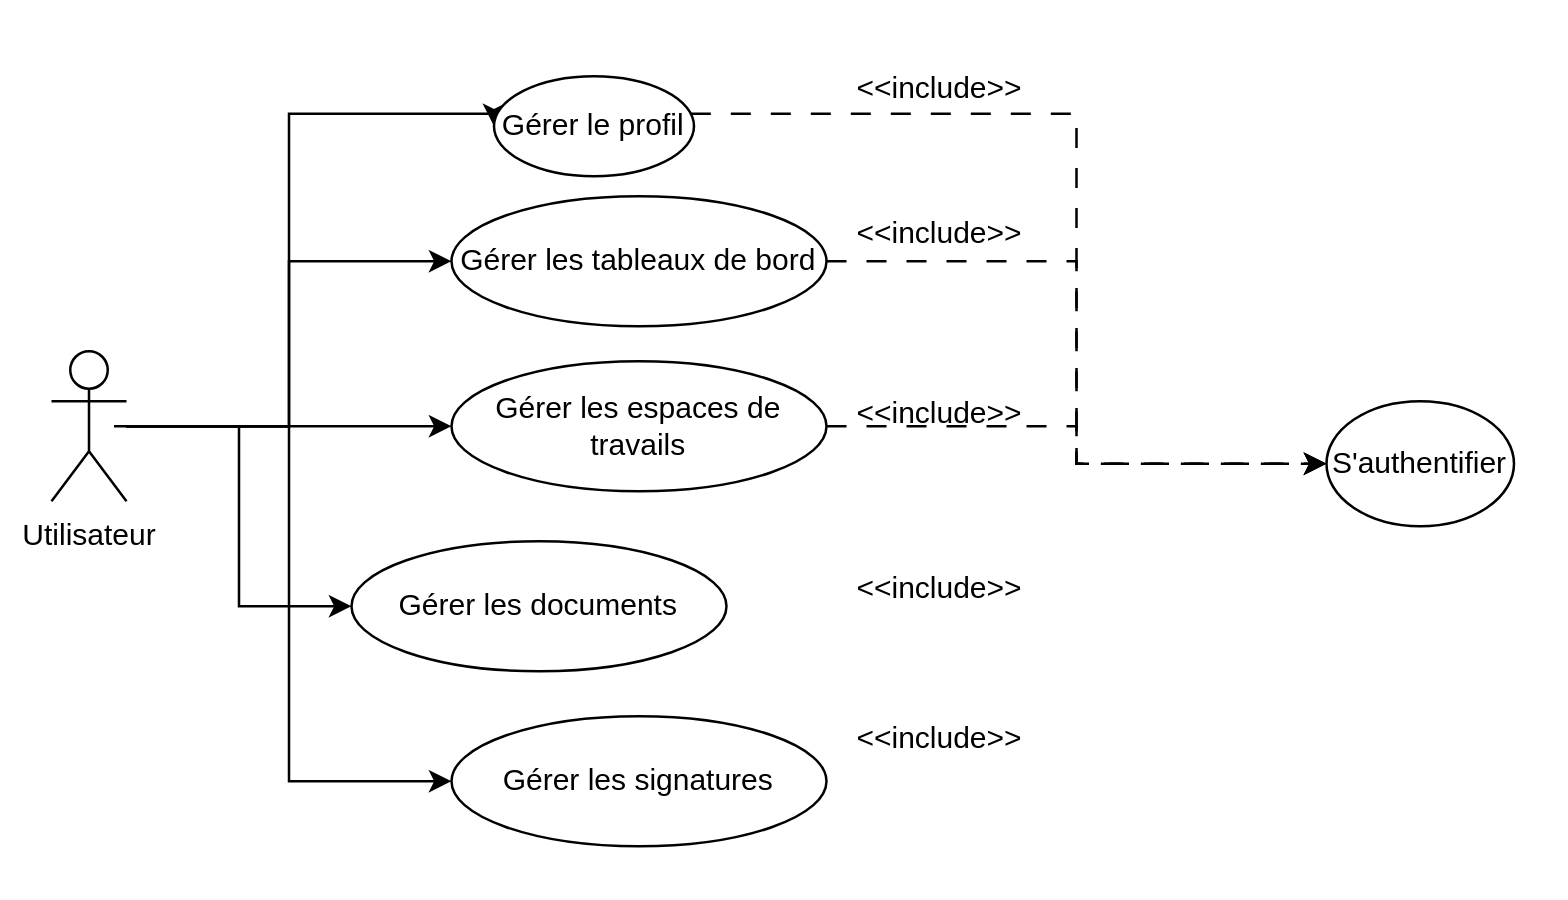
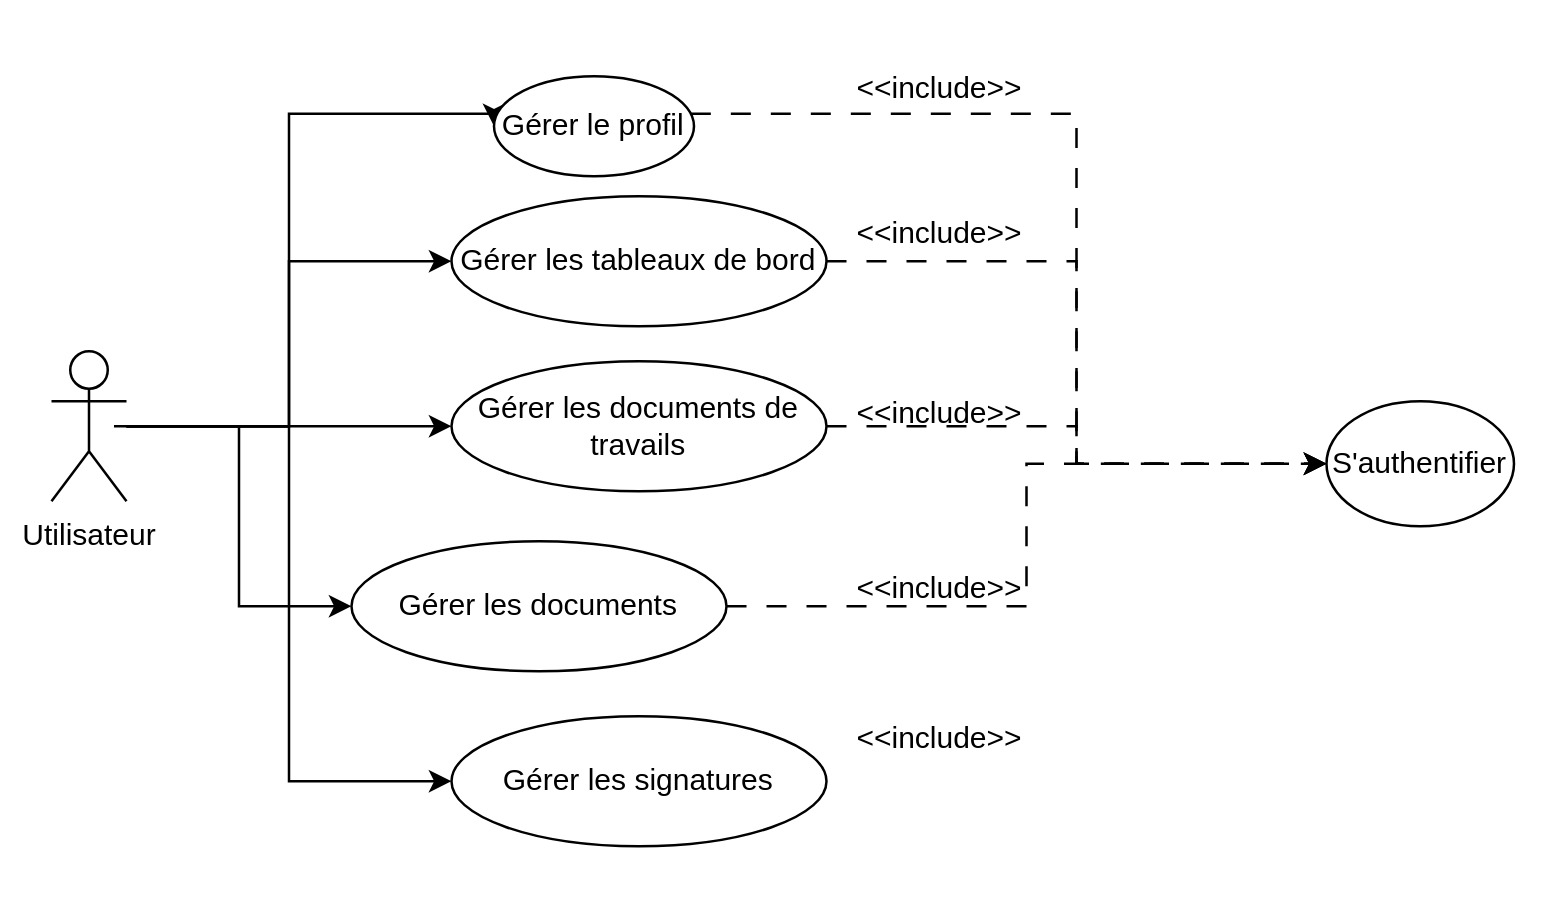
node "Gérer les espaces de travails": label "Gérer les espaces de travails" -> "Gérer les documents de travails"
edge "Gérer les documents" -> "S'authentifier": added
